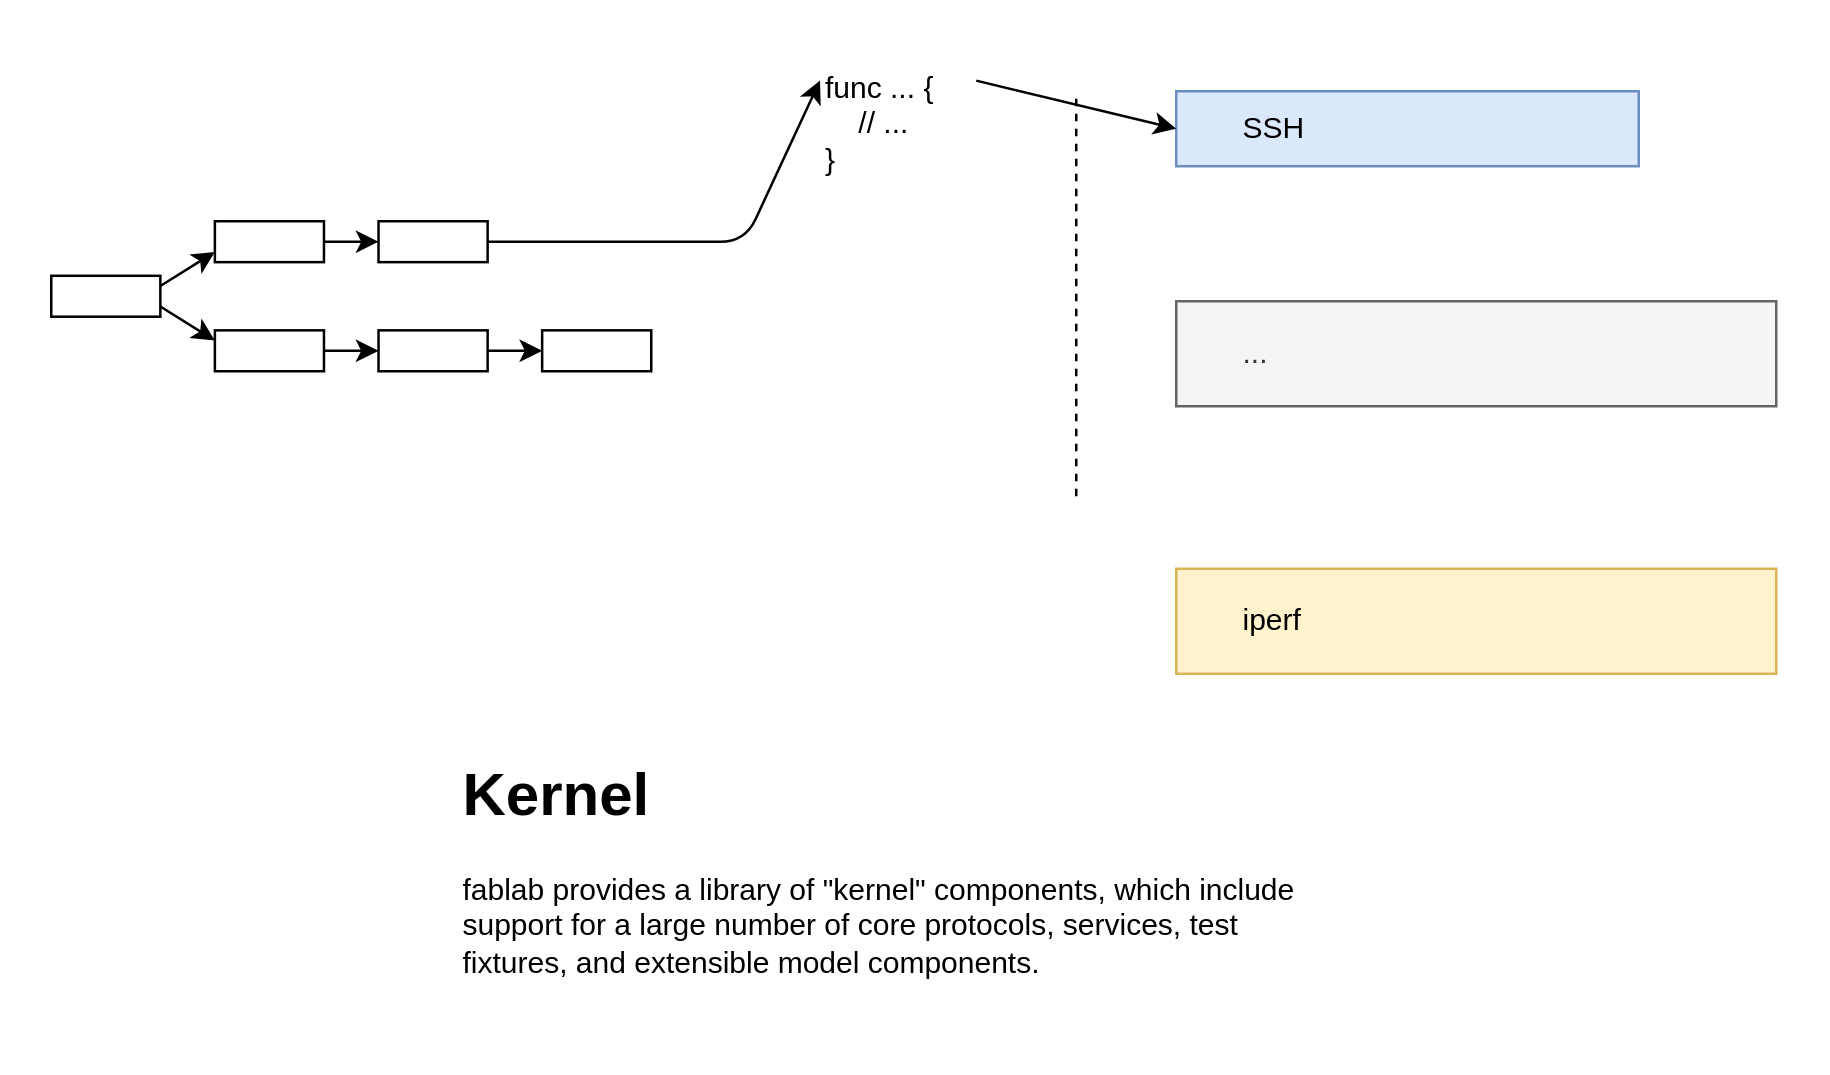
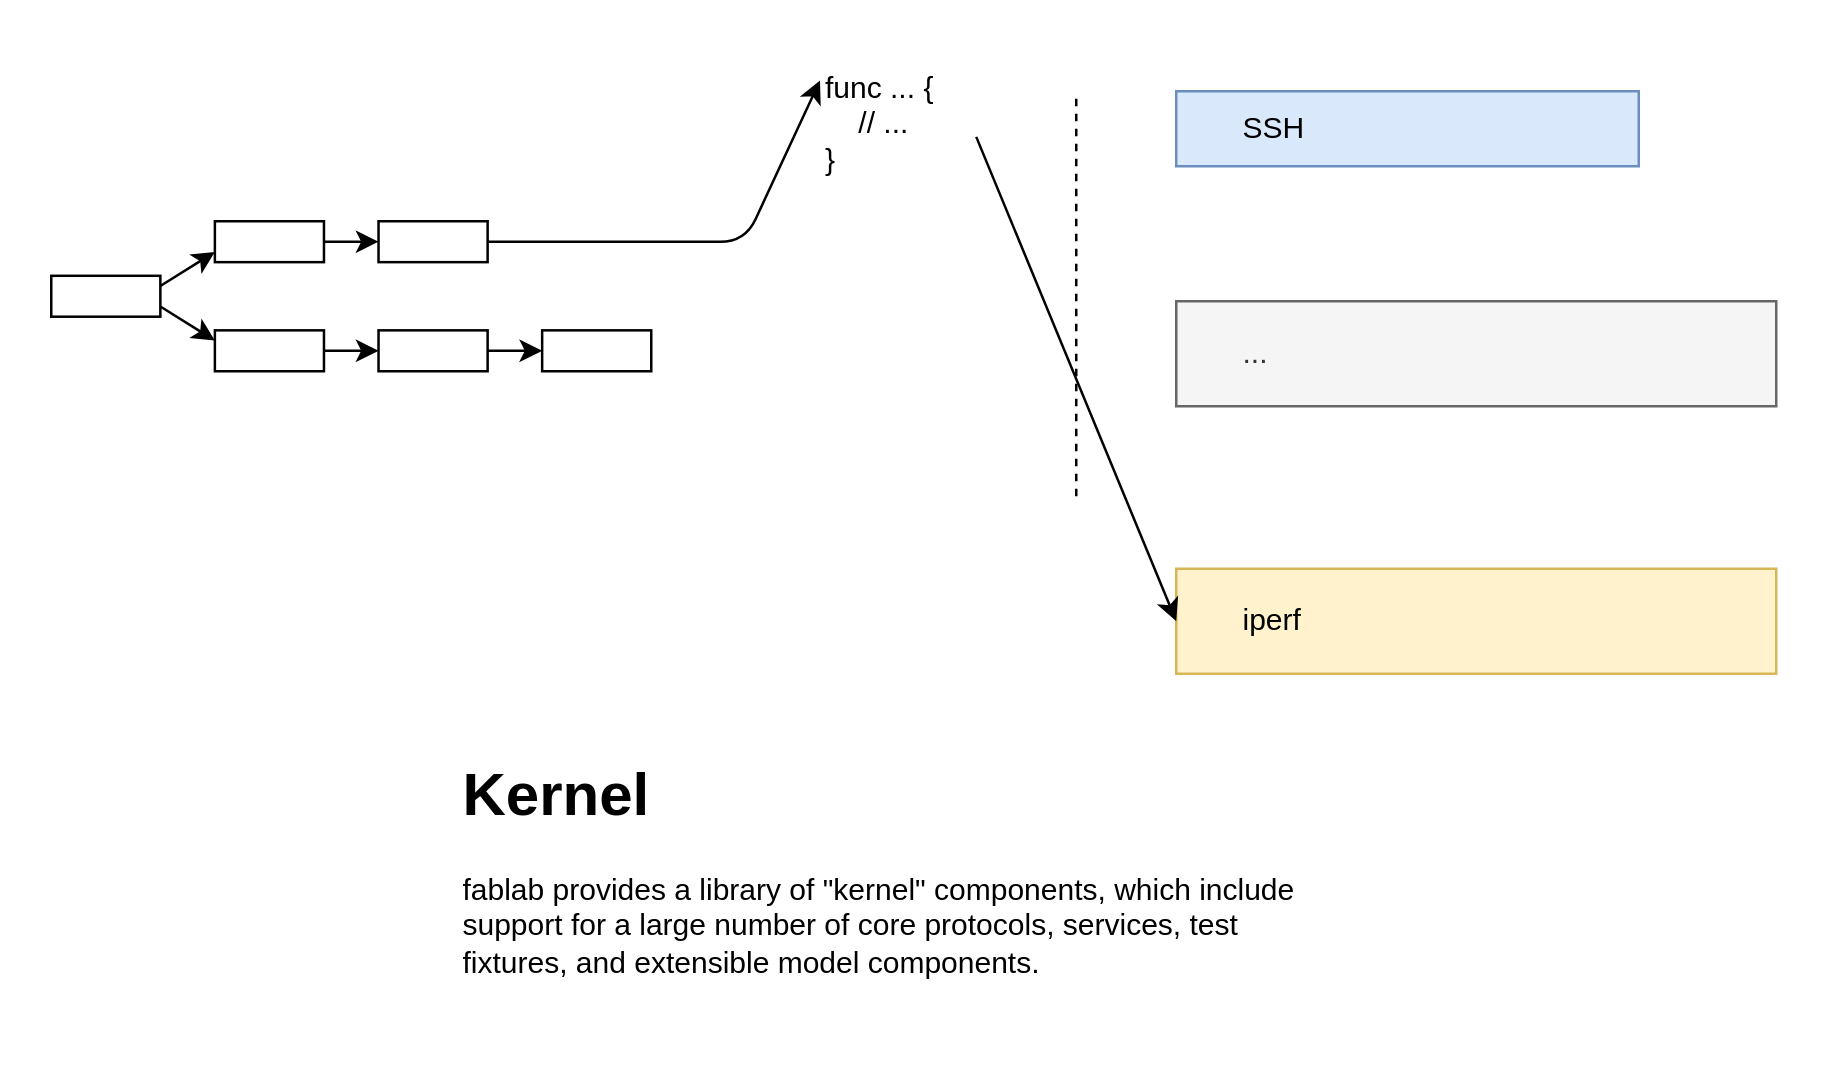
edge "func ... { // ... }" -> "SSH": removed
edge "func ... { // ... }" -> "iperf": added
